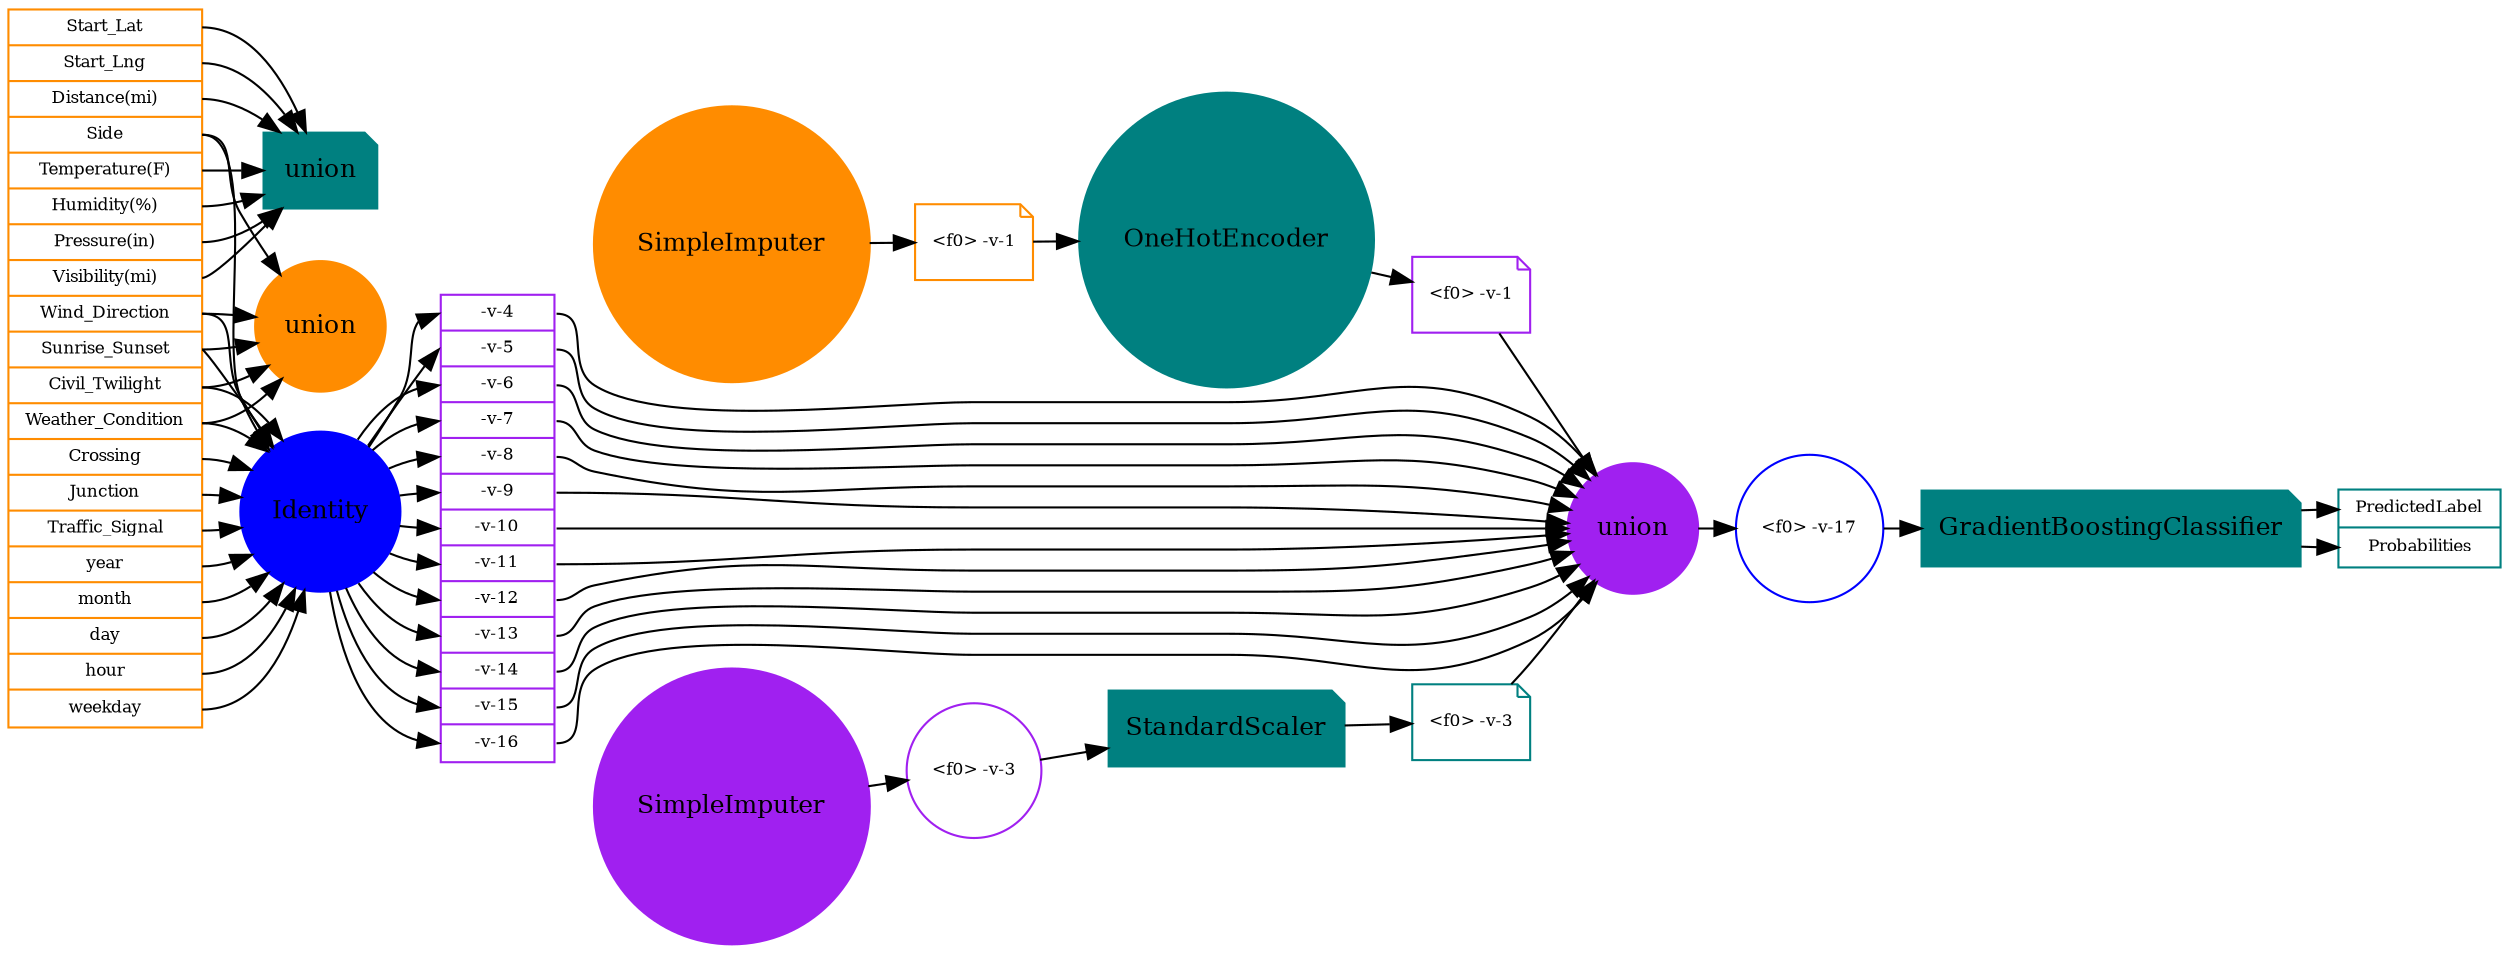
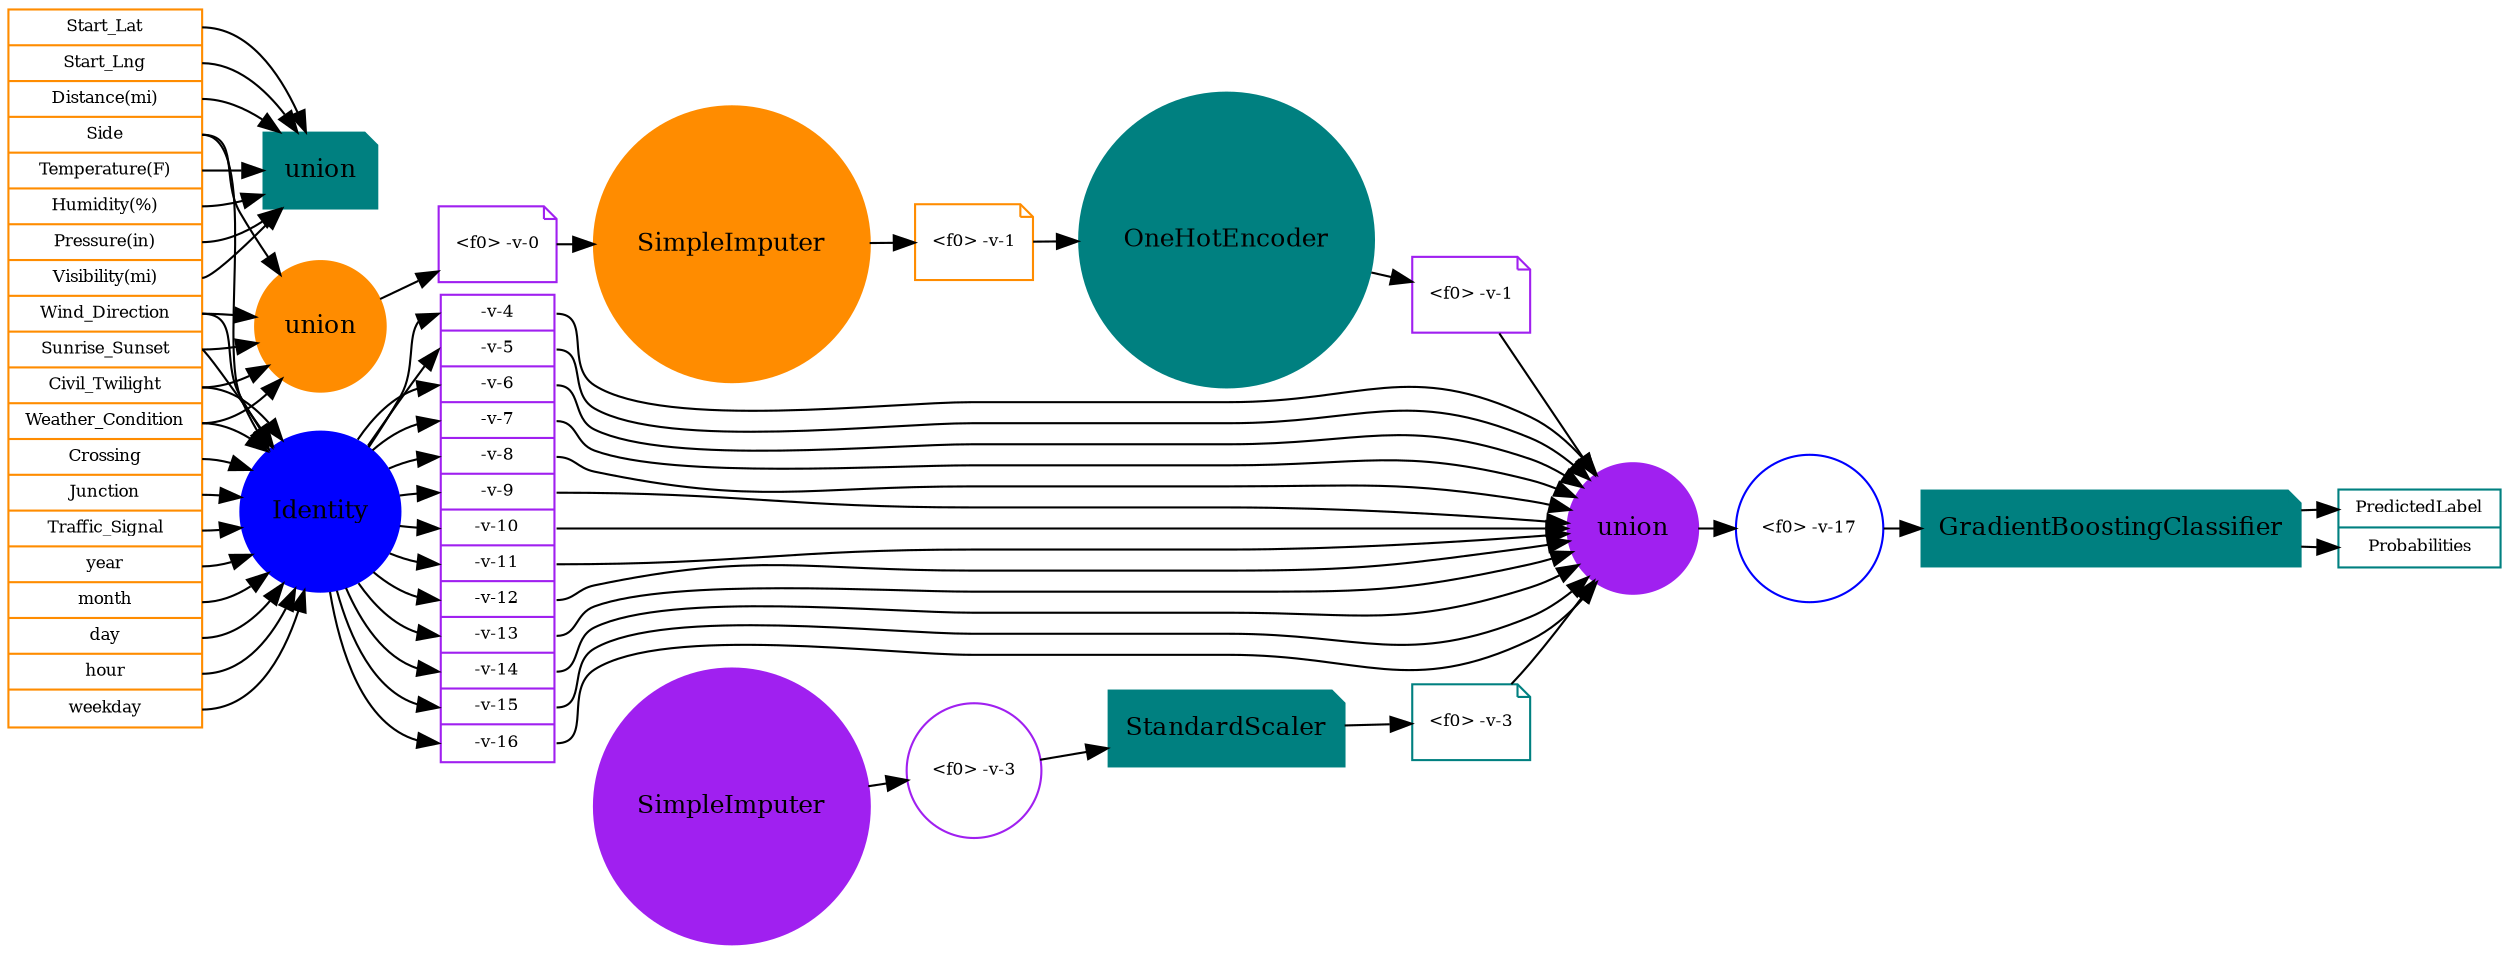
node "<f0> -v-0": added
